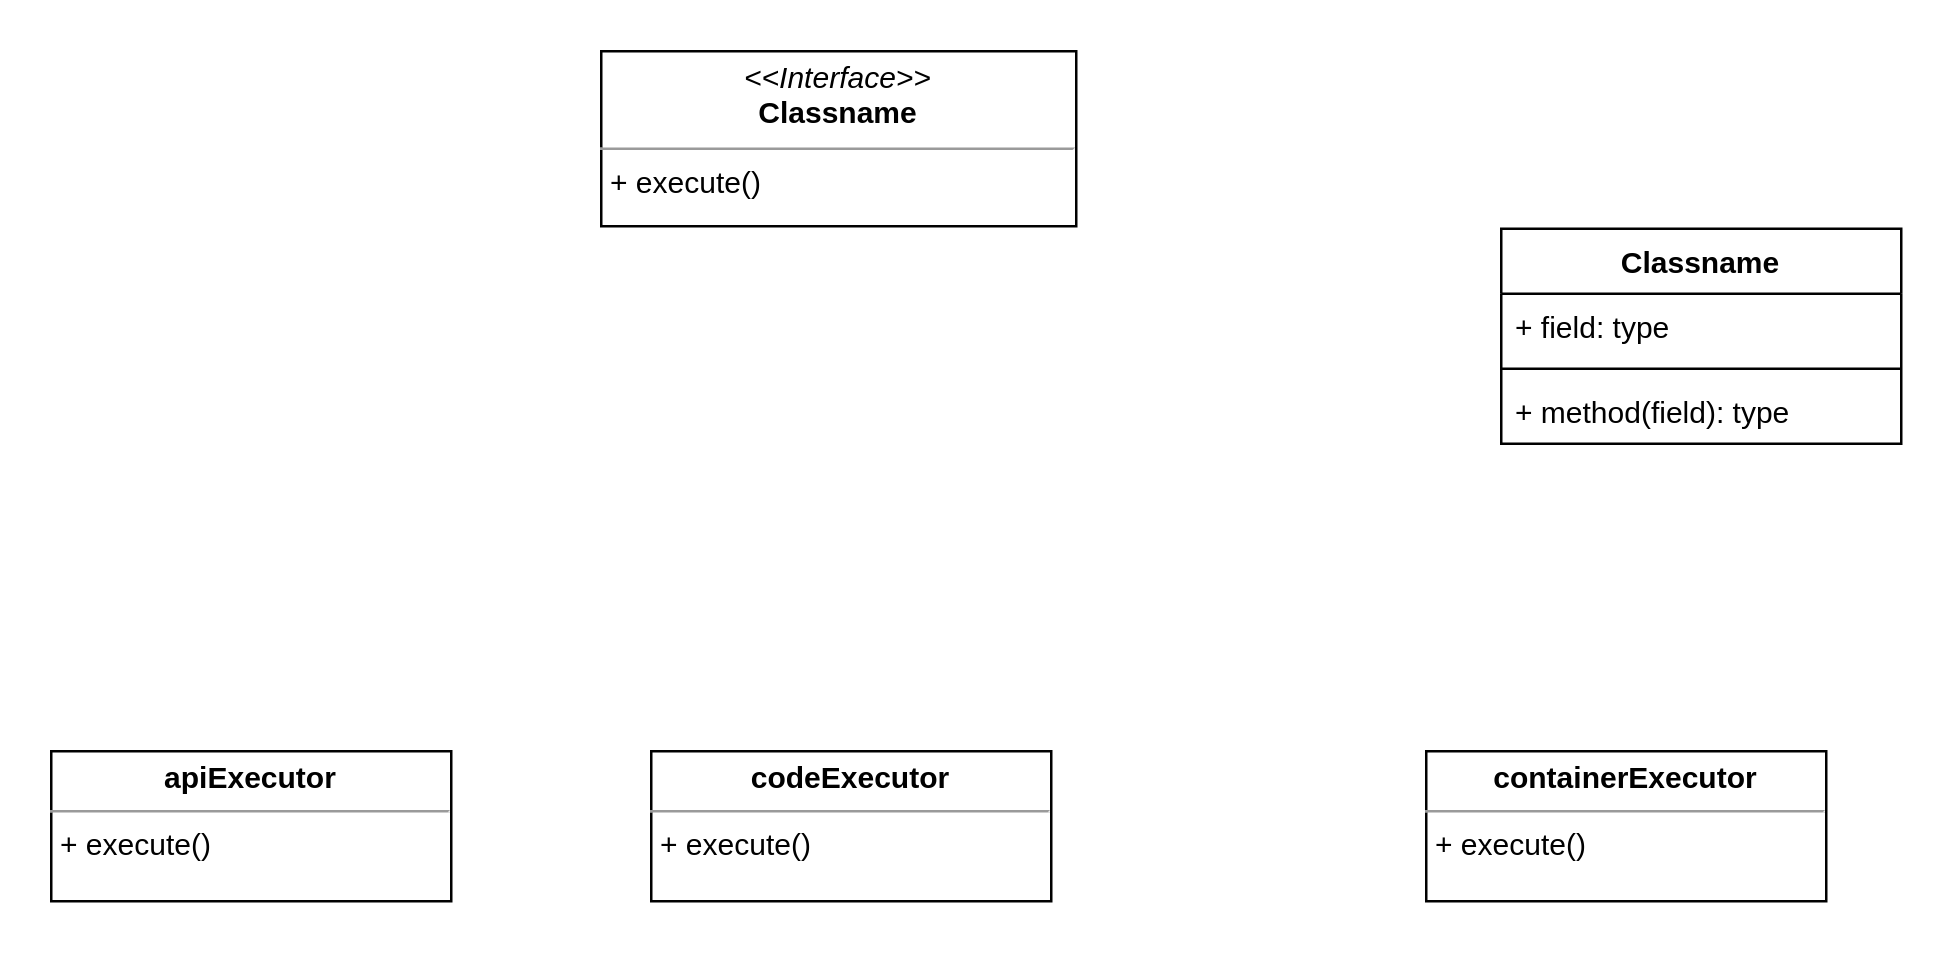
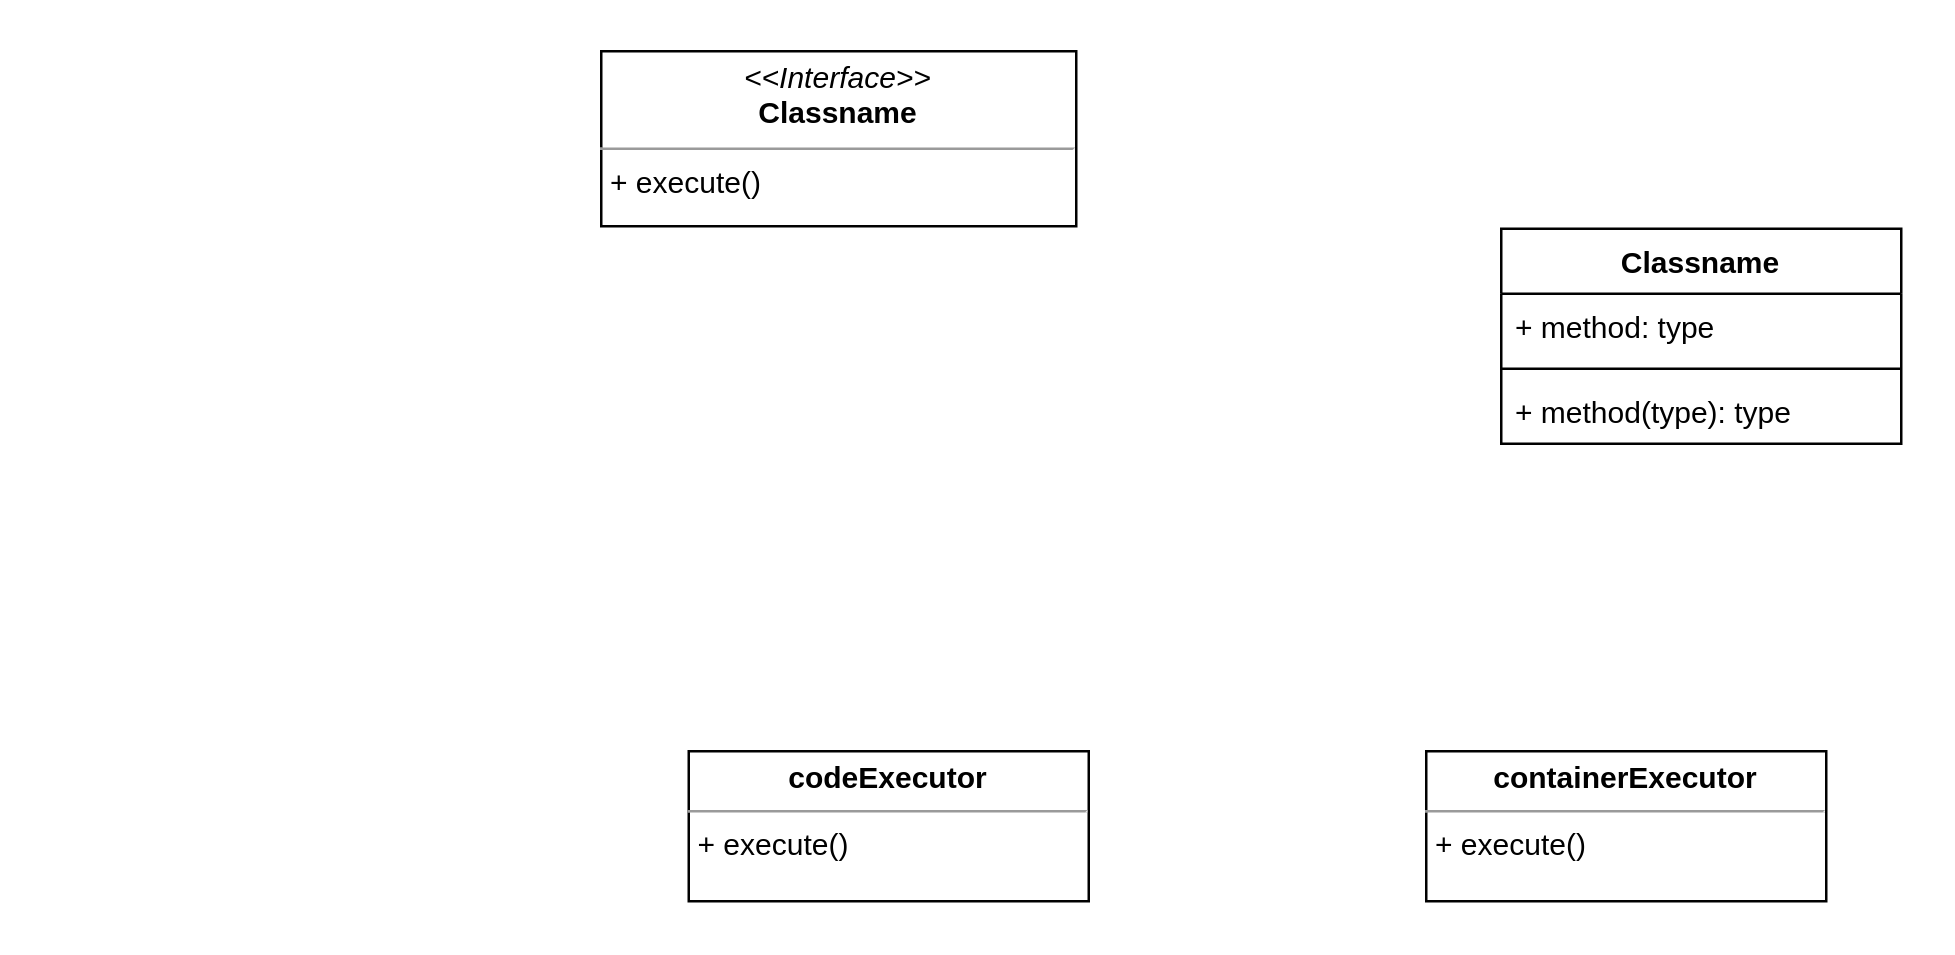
node "+ field: type": label "+ field: type" -> "+ method: type"
node "+ method(field): type": label "+ method(field): type" -> "+ method(type): type"
node "apiExecutor + execute()": removed
node "codeExecutor + execute()": moved (851, 826) -> (889, 826)
